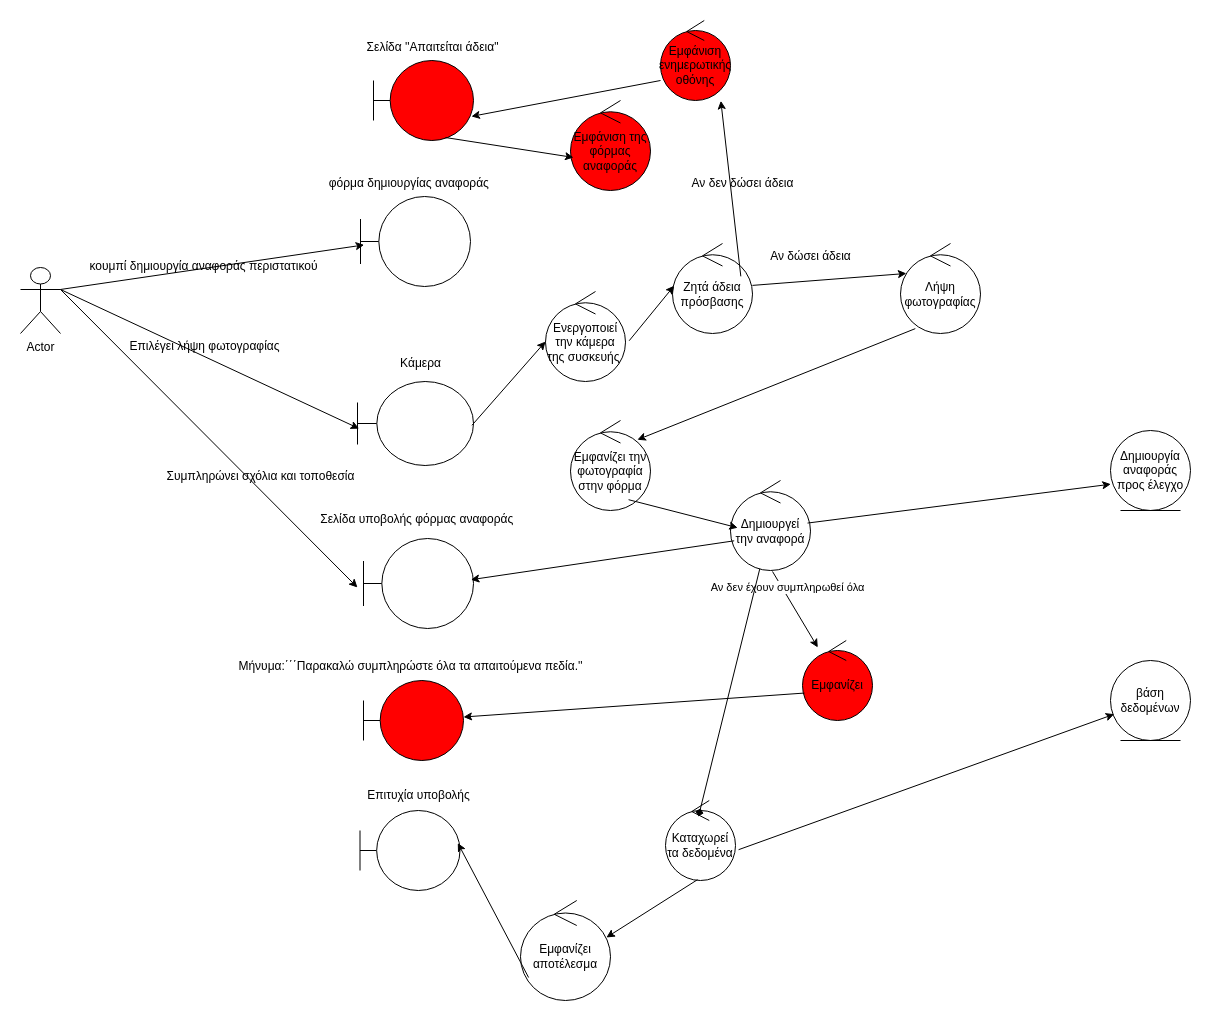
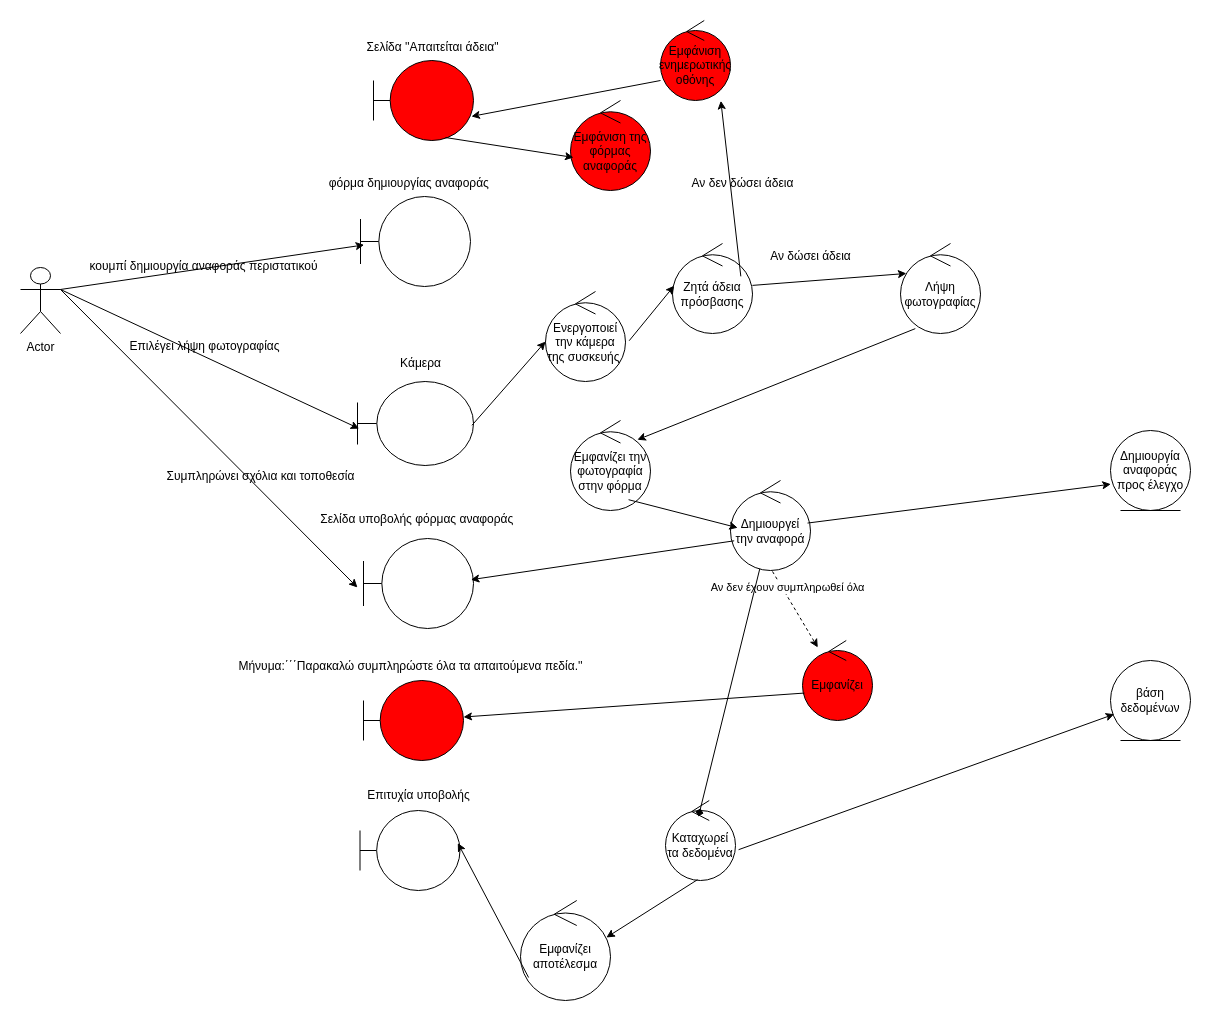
edge "Δημιουργεί την αναφορά" -> "Εμφανίζει": style solid -> dashed
